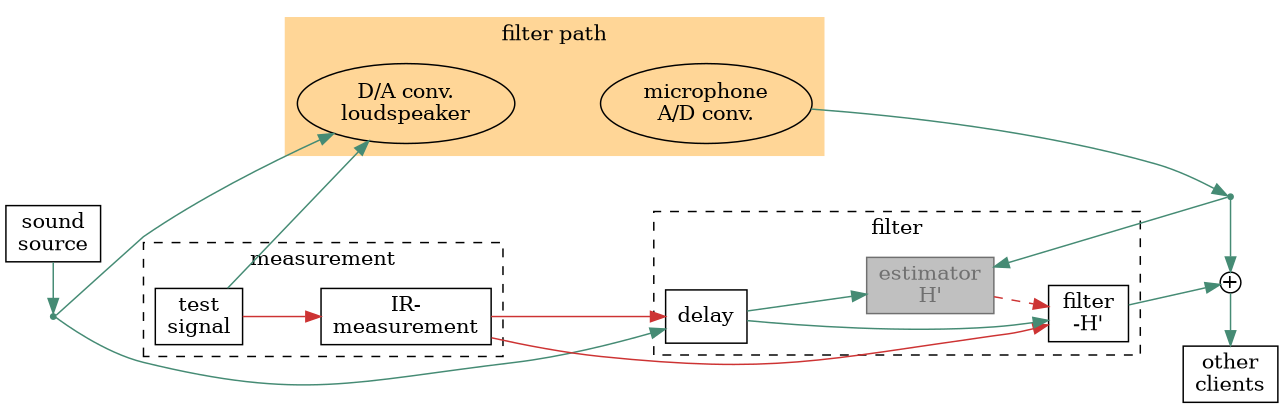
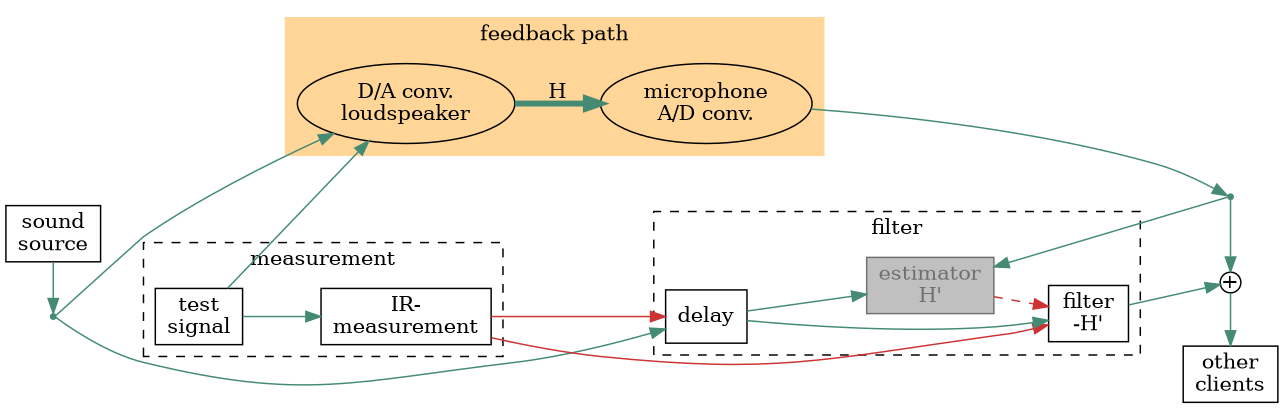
cluster "filter path": label "filter path" -> "feedback path"
edge "D/A conv. loudspeaker" -> "microphone A/D conv.": added, label "H"
edge "test signal" -> "IR- measurement": color #cd3333 -> #458b74
